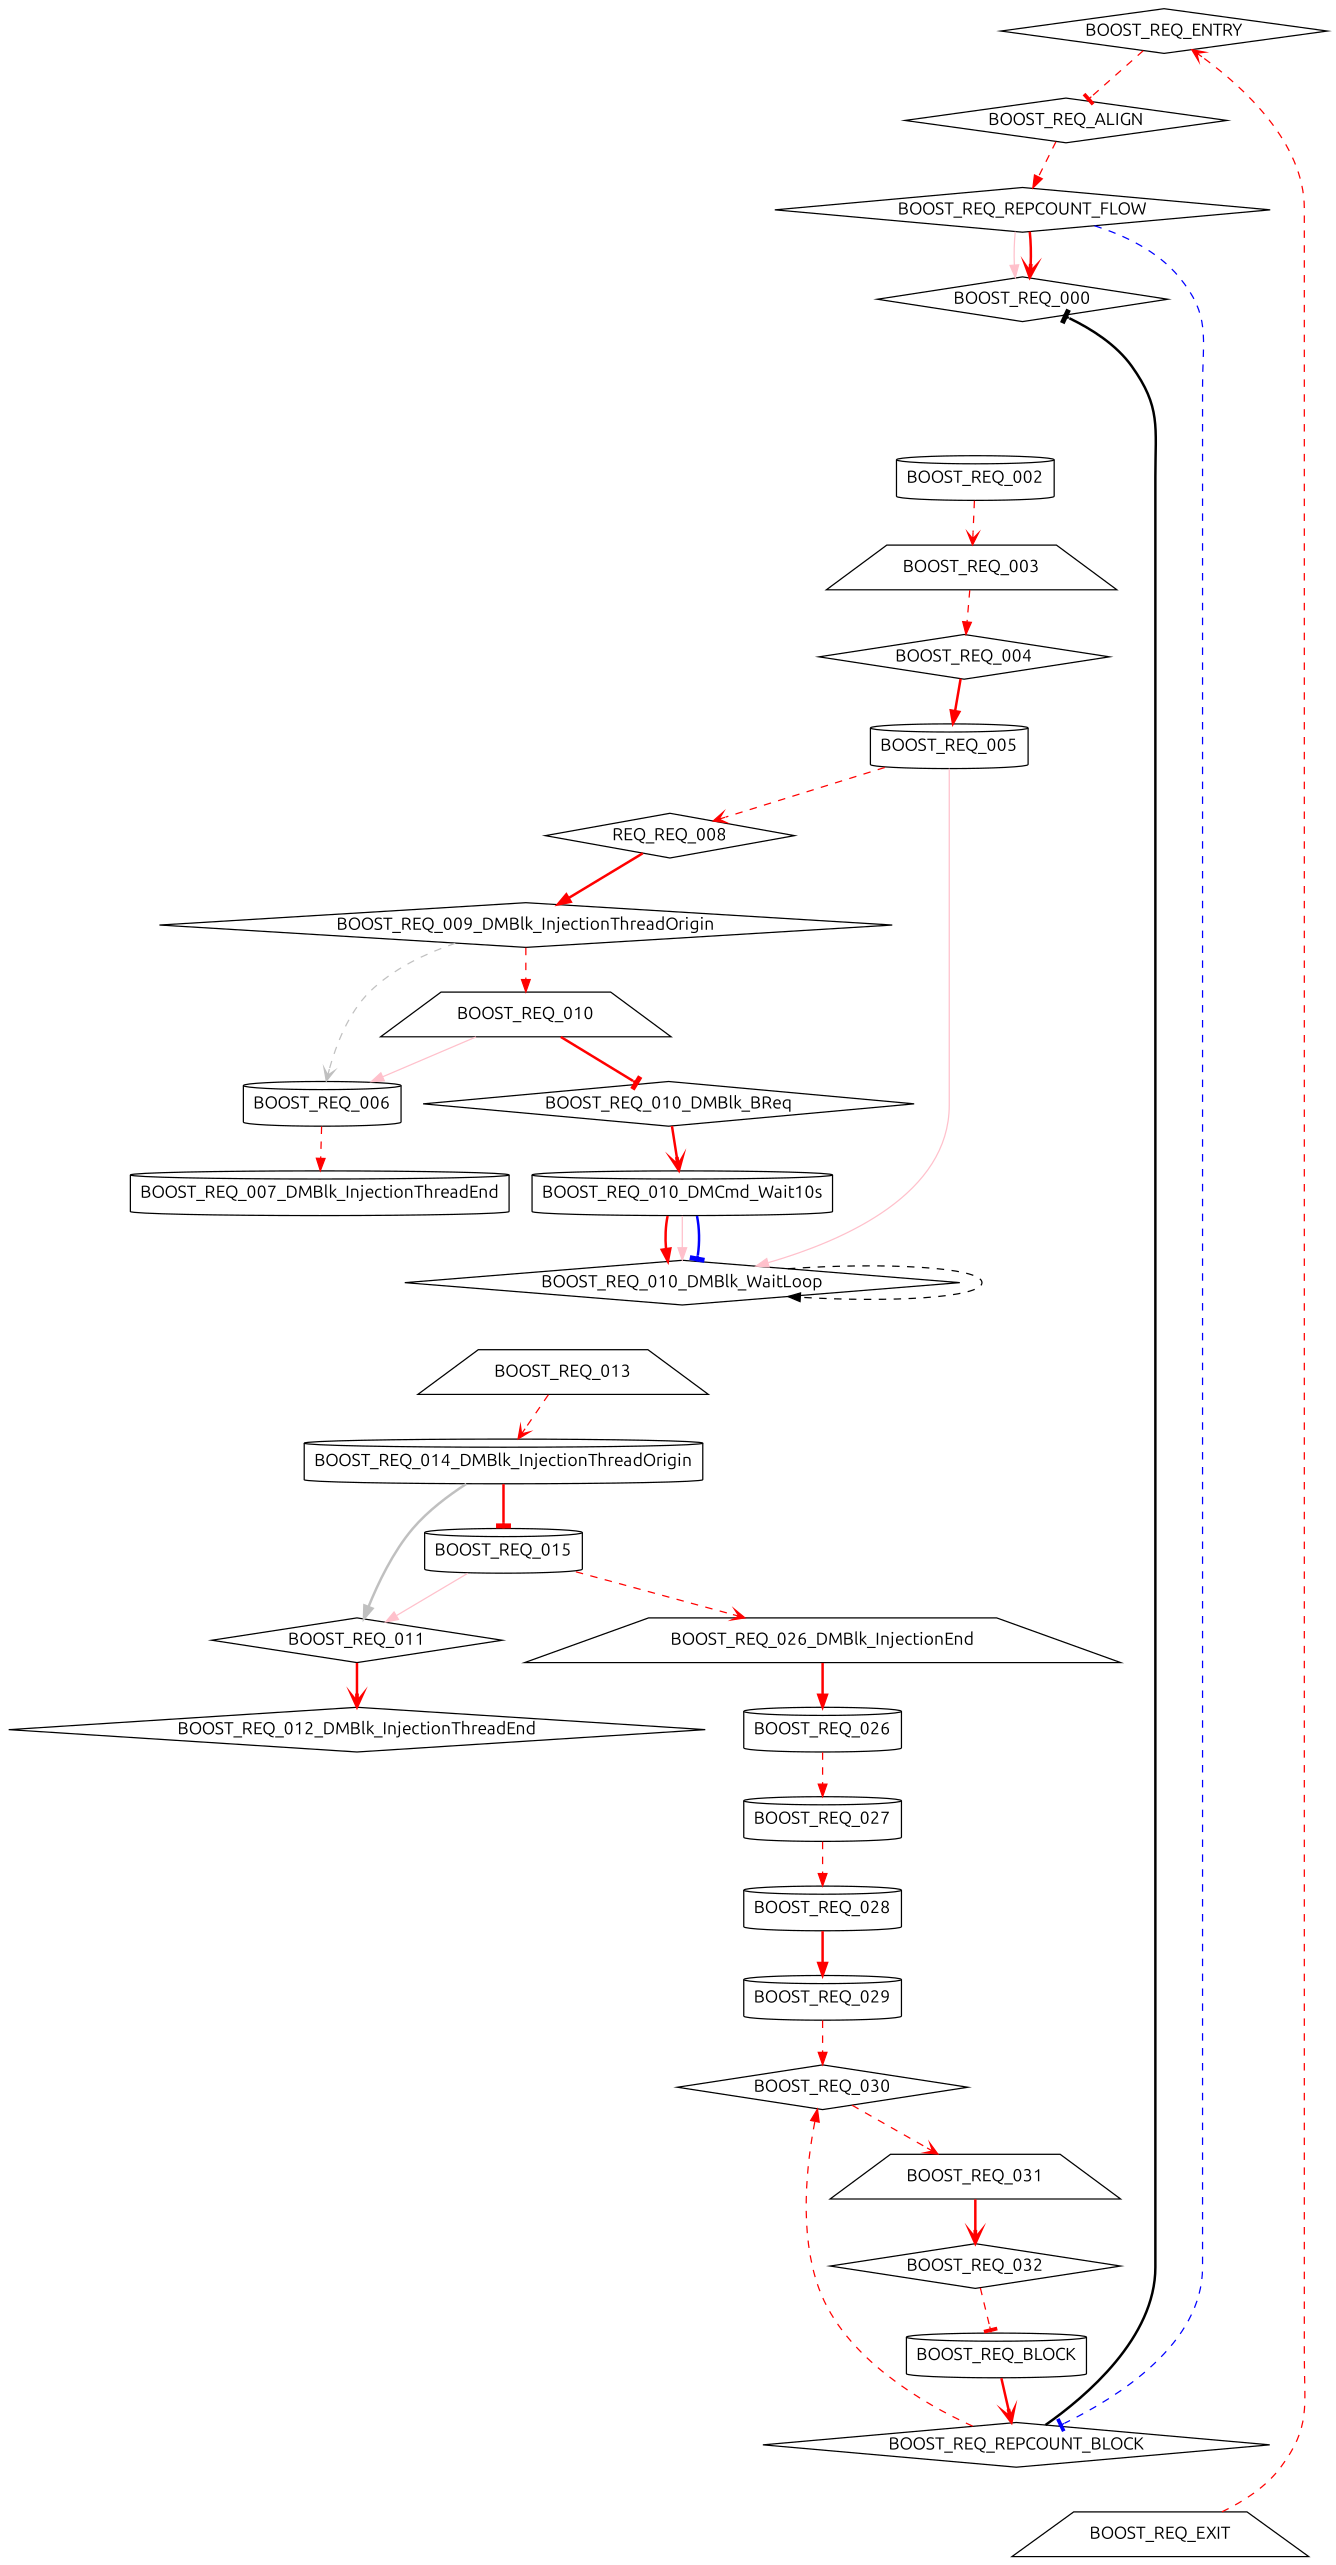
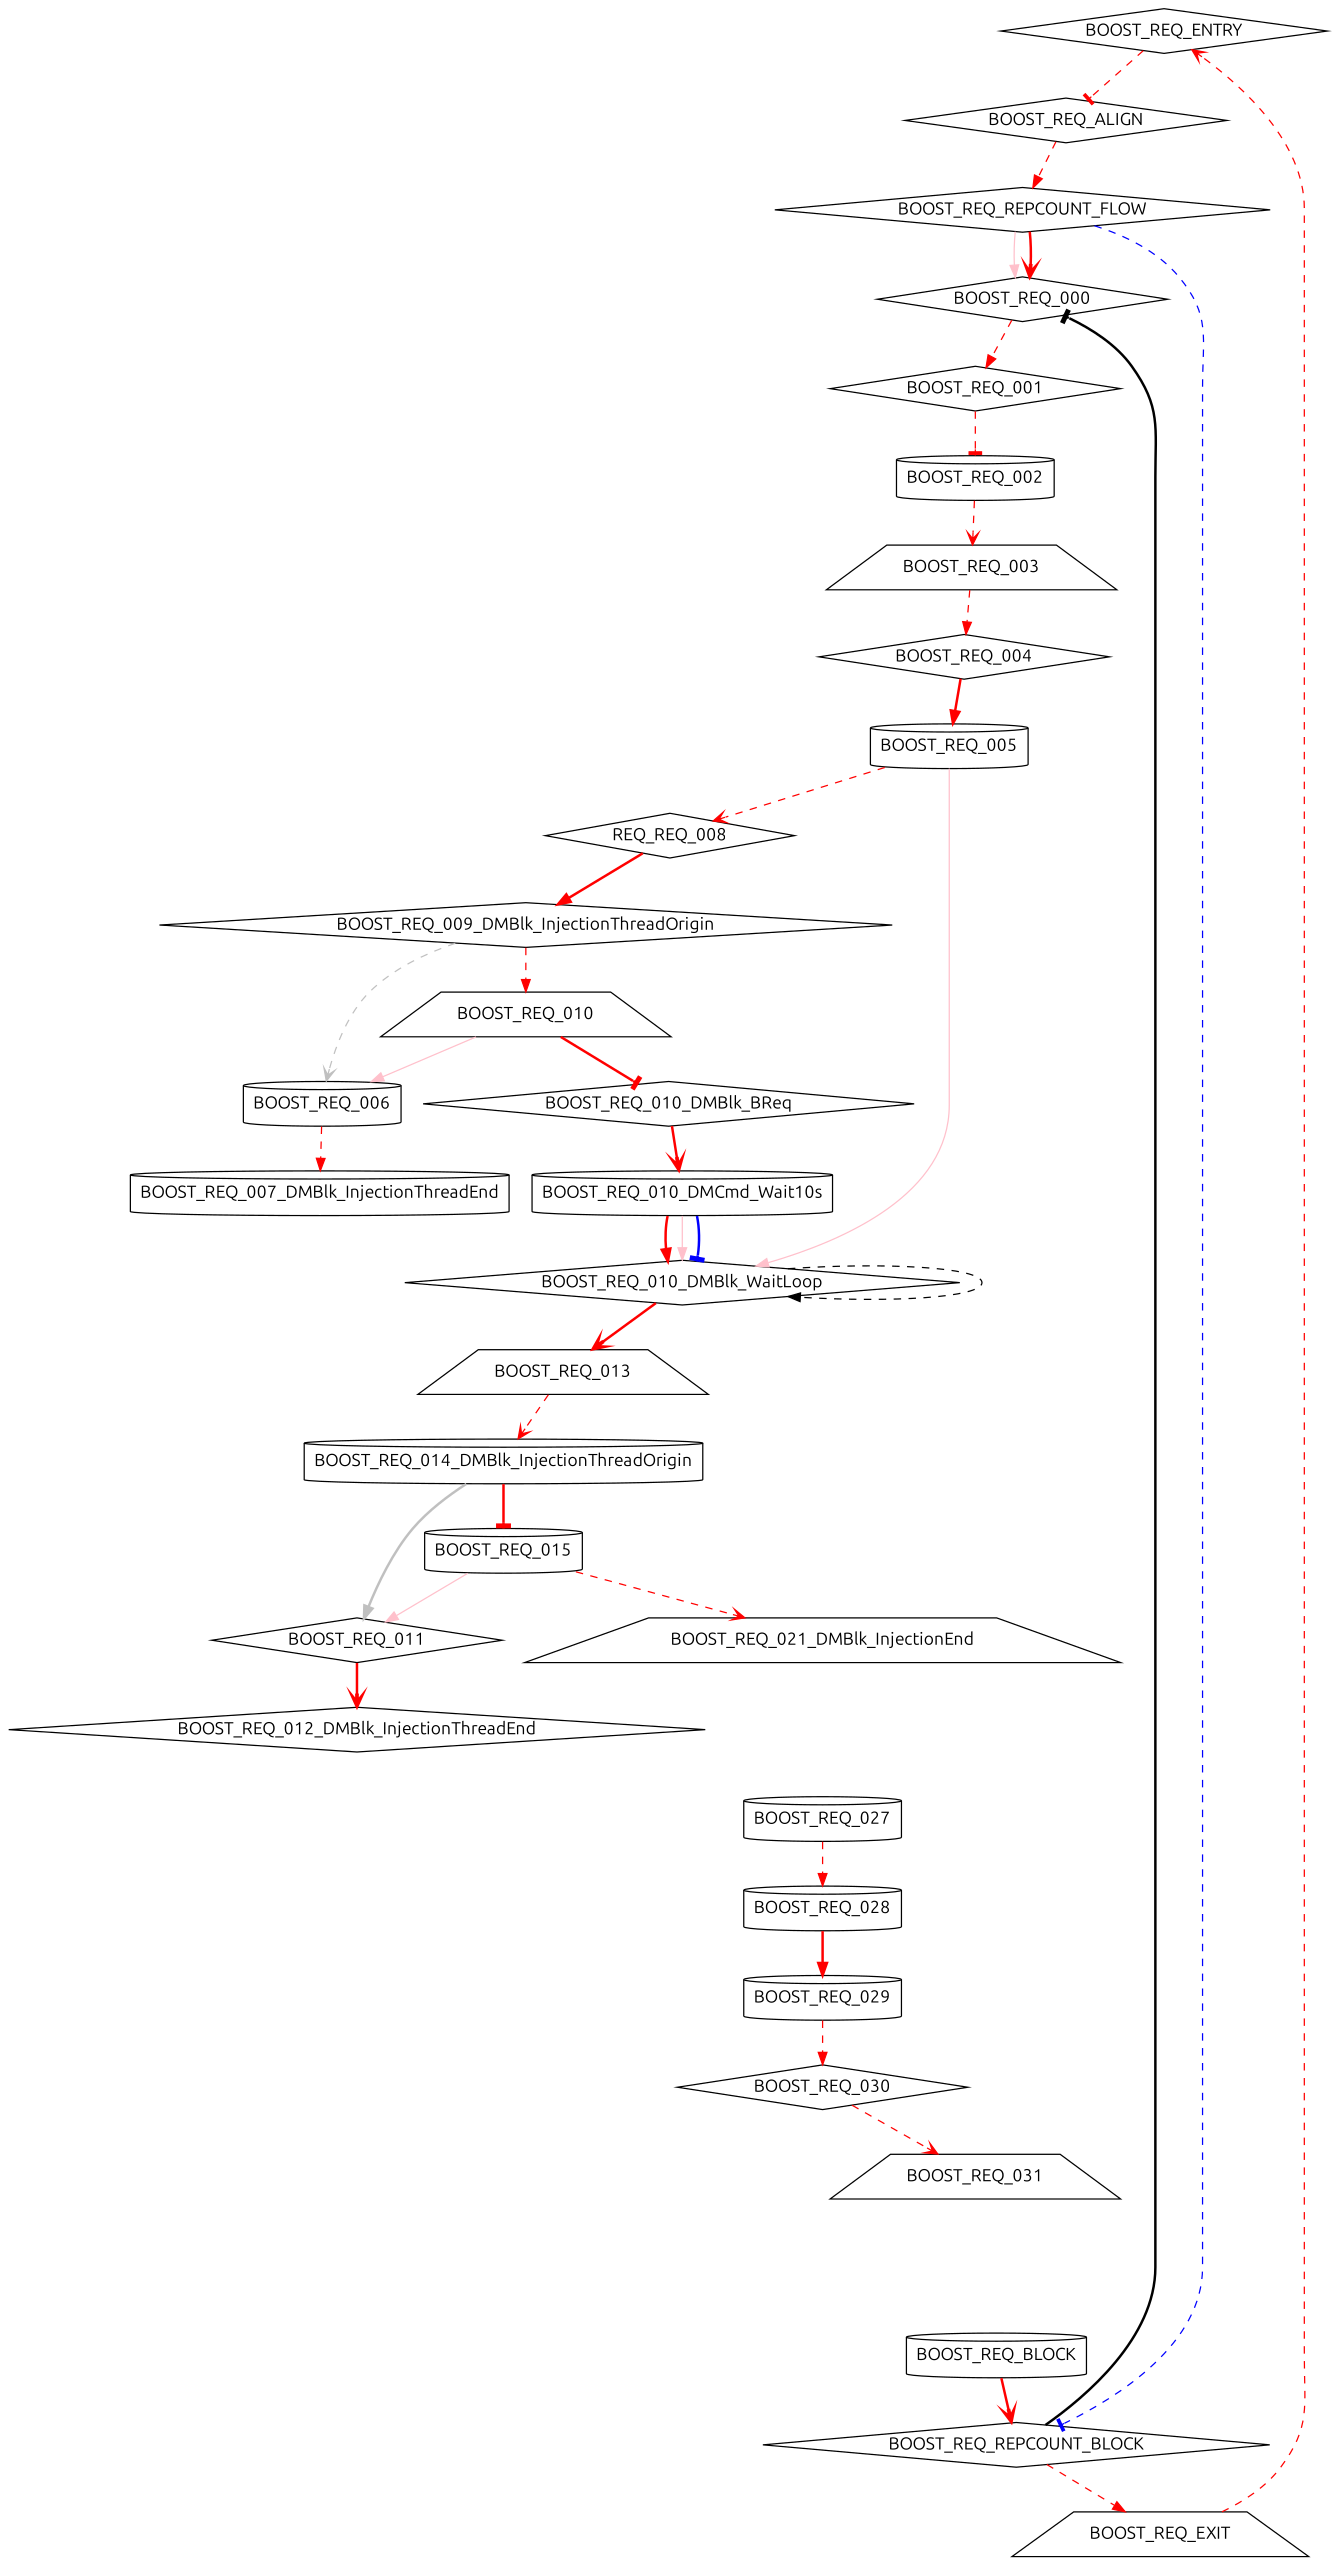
node "BOOST_REQ_001": added
edge "BOOST_REQ_010_DMBlk_WaitLoop" -> "BOOST_REQ_013": added
node "BOOST_REQ_026_DMBlk_InjectionEnd": label "BOOST_REQ_026_DMBlk_InjectionEnd" -> "BOOST_REQ_021_DMBlk_InjectionEnd"
node "BOOST_REQ_026": removed
node "BOOST_REQ_032": removed
edge "BOOST_REQ_REPCOUNT_BLOCK" -> "BOOST_REQ_030": now "BOOST_REQ_REPCOUNT_BLOCK" -> "BOOST_REQ_EXIT"
